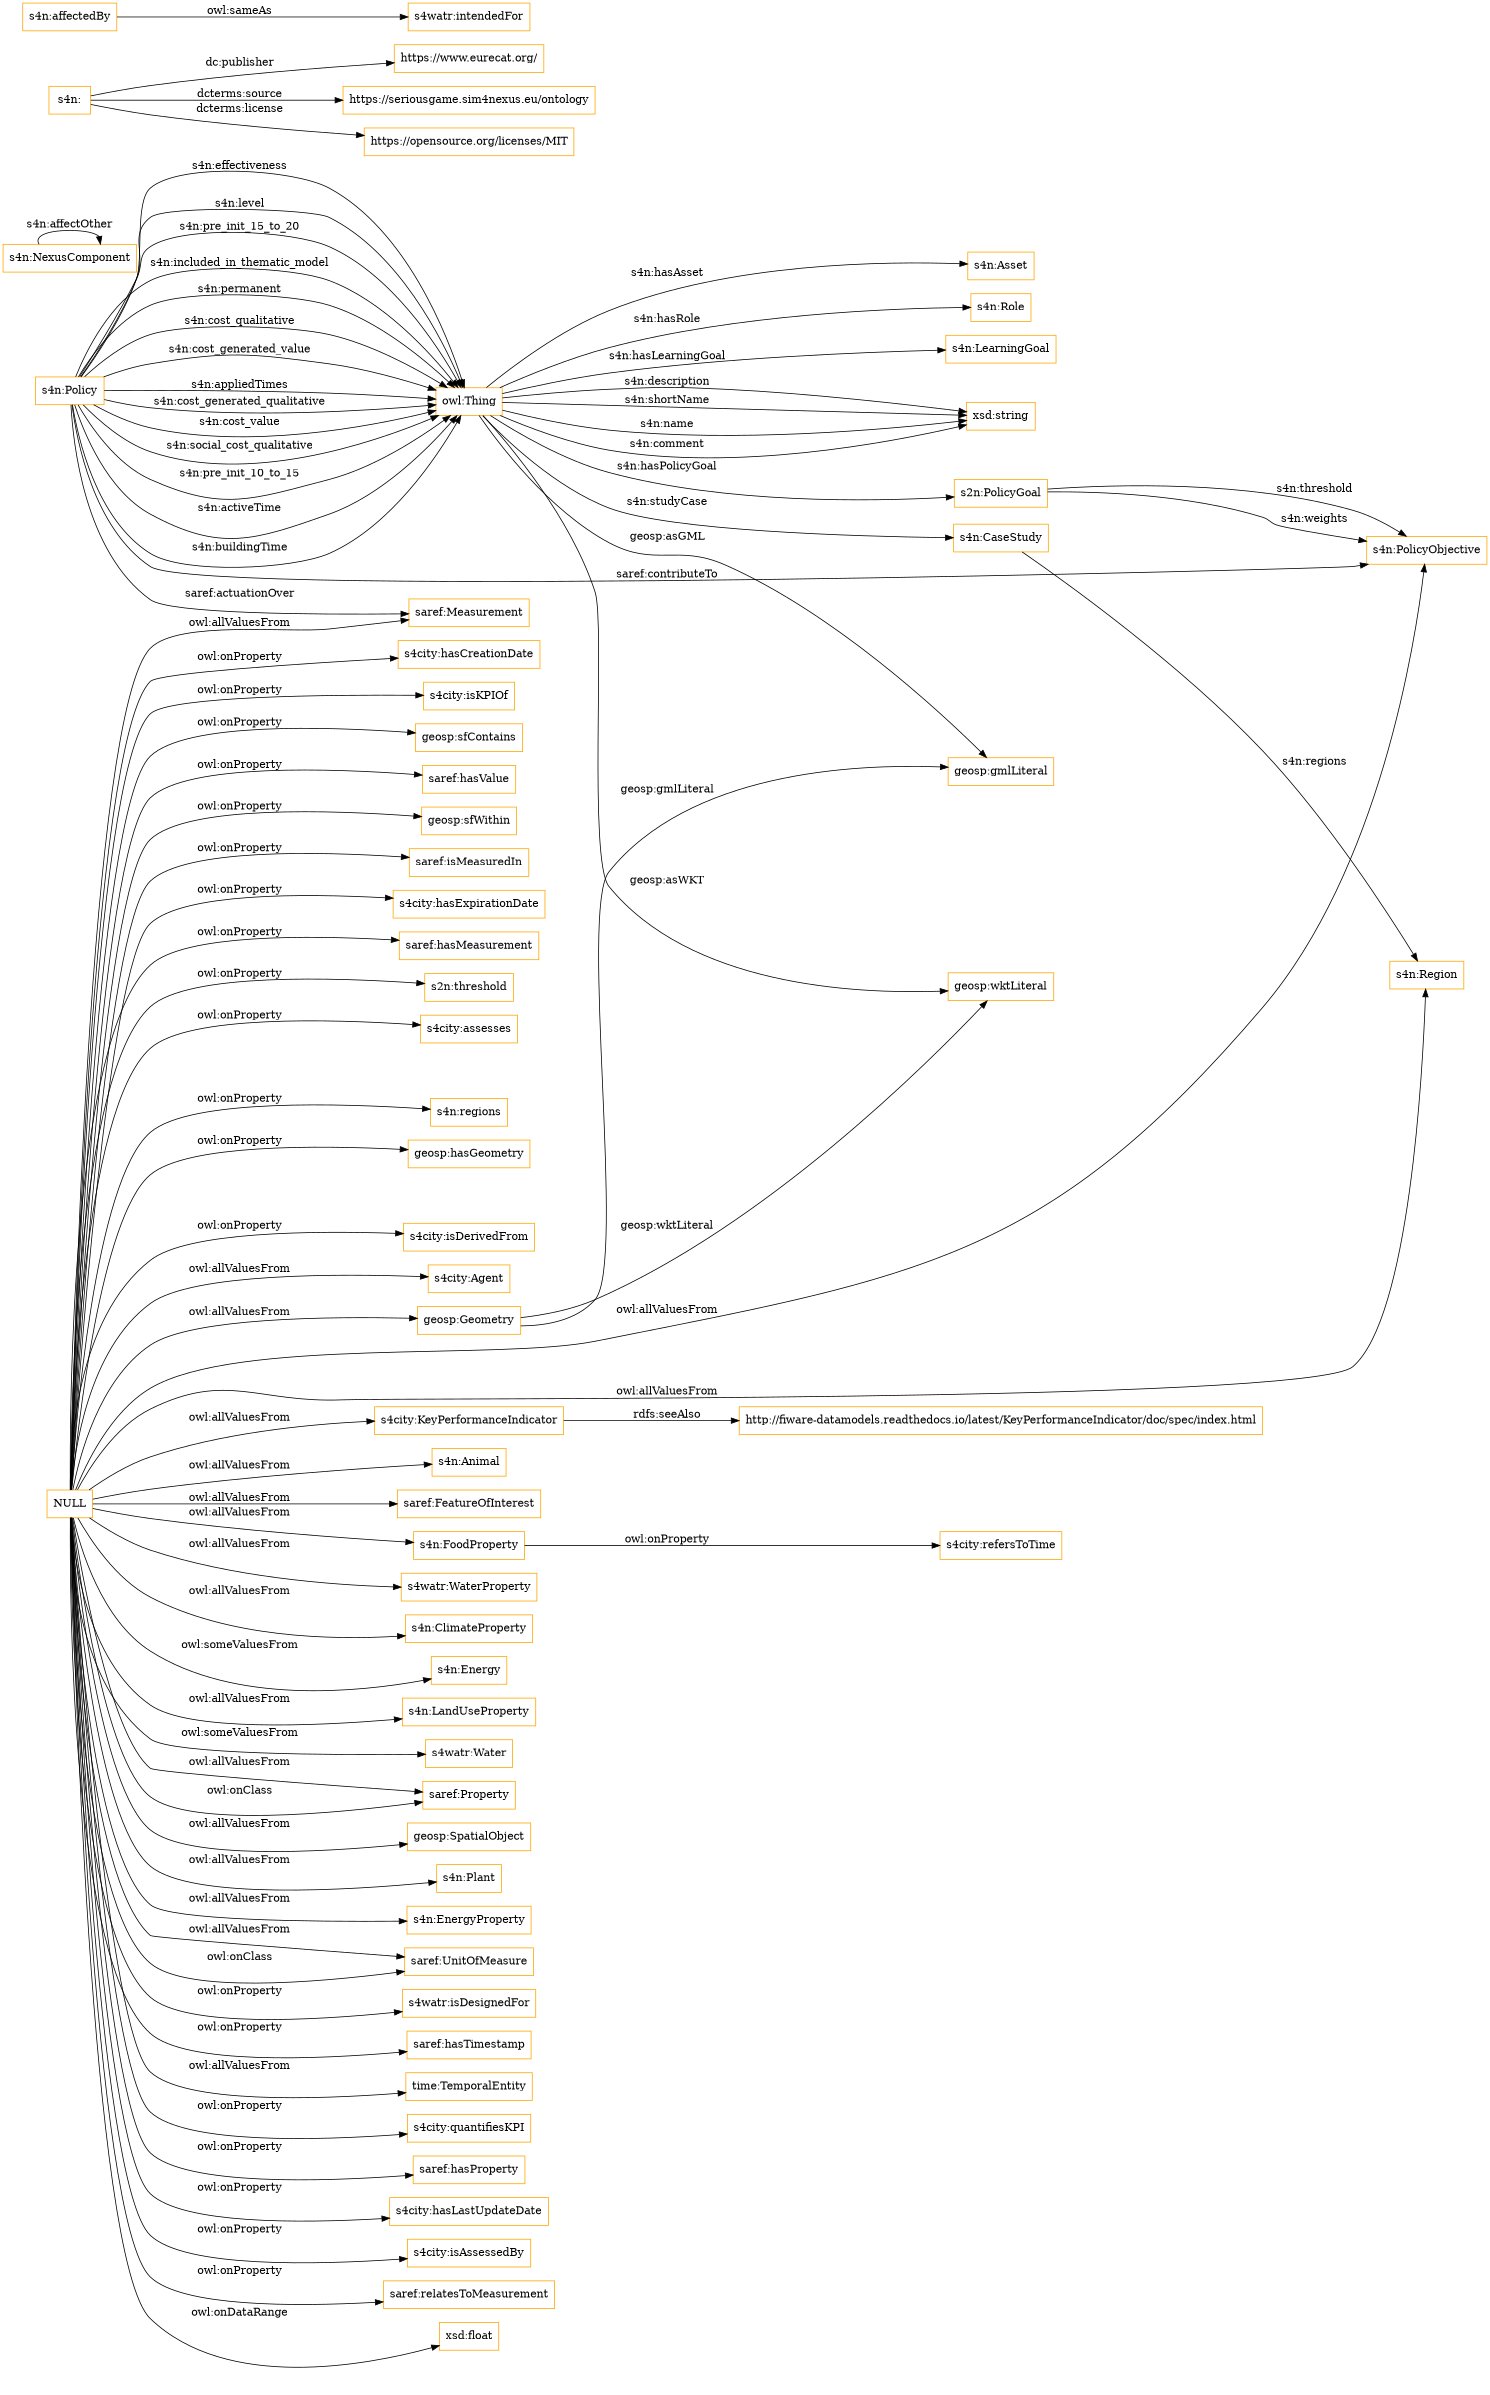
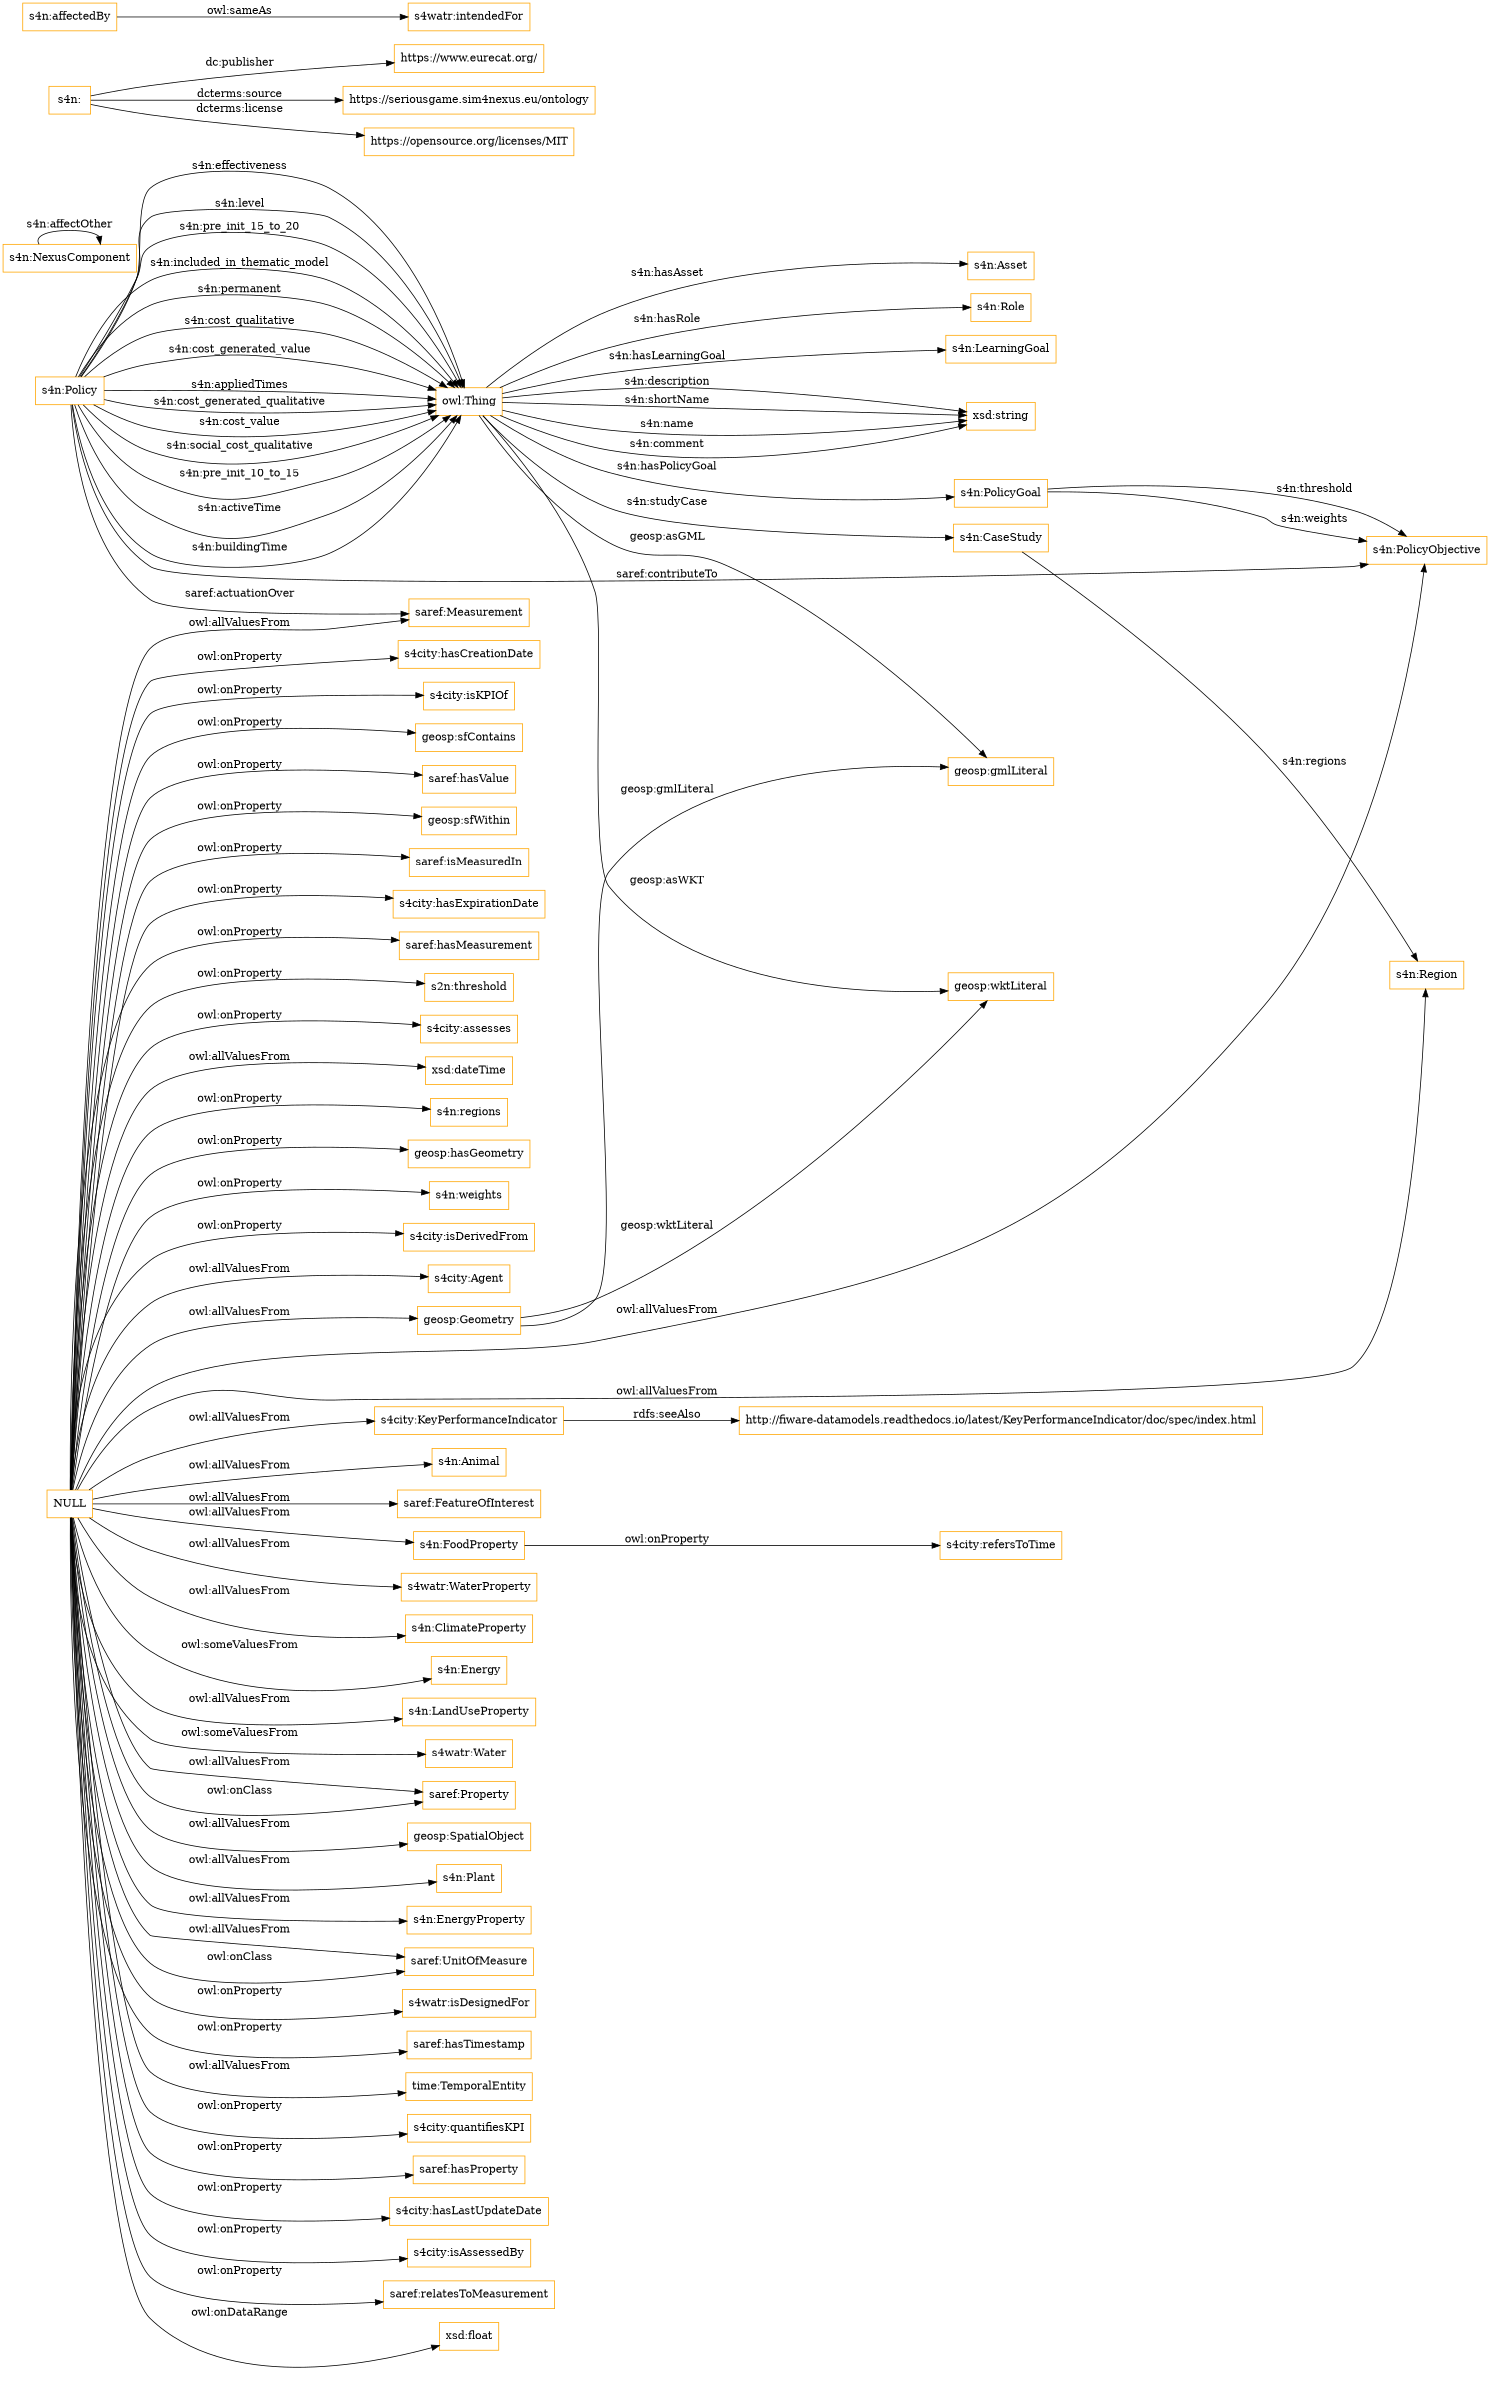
node "s2n:PolicyGoal": label "s2n:PolicyGoal" -> "s4n:PolicyGoal"
node "xsd:dateTime": added
node "s4n:weights": added
